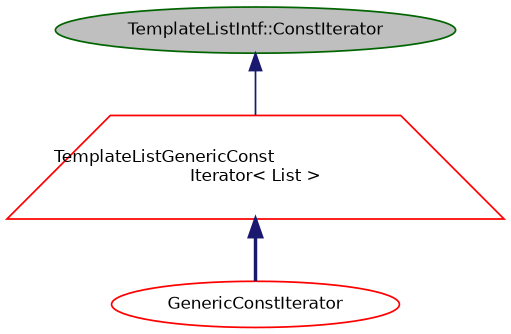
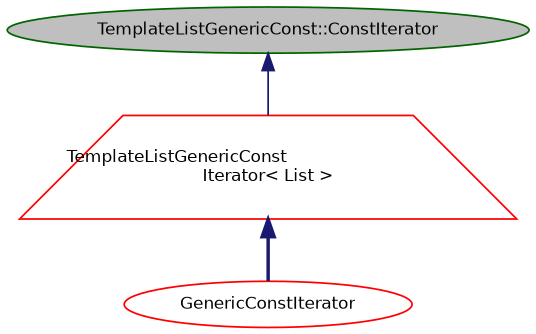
node "TemplateListIntf::ConstIterator": label "TemplateListIntf::ConstIterator" -> "TemplateListGenericConst::ConstIterator"
